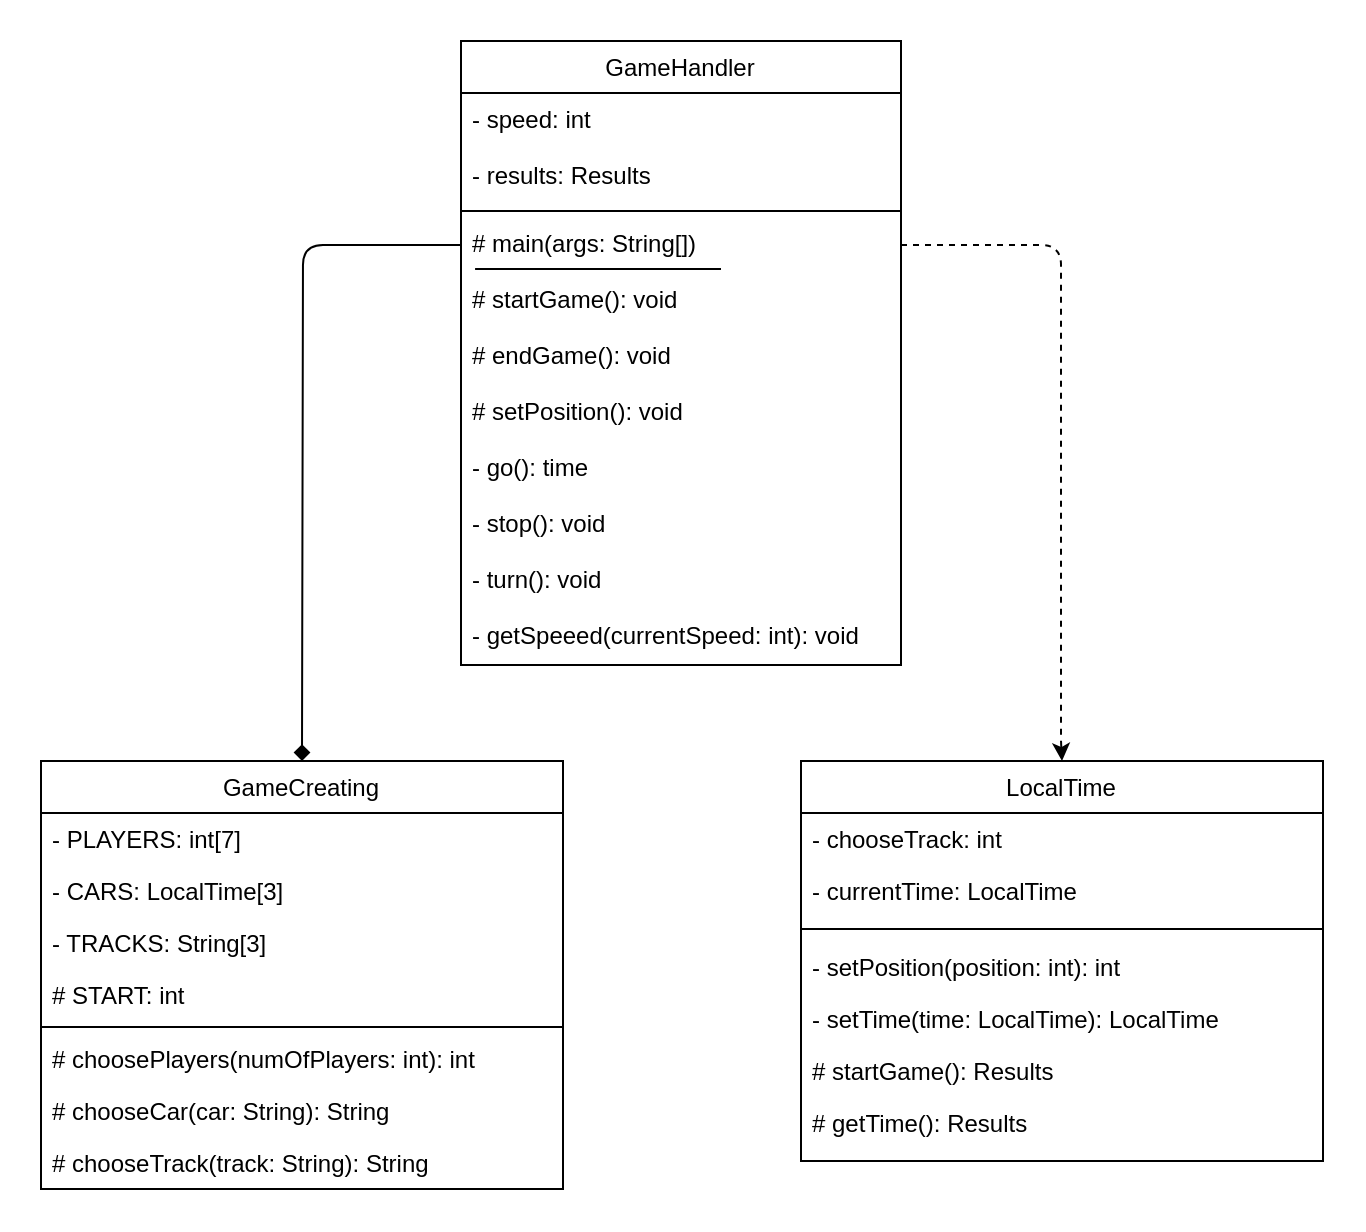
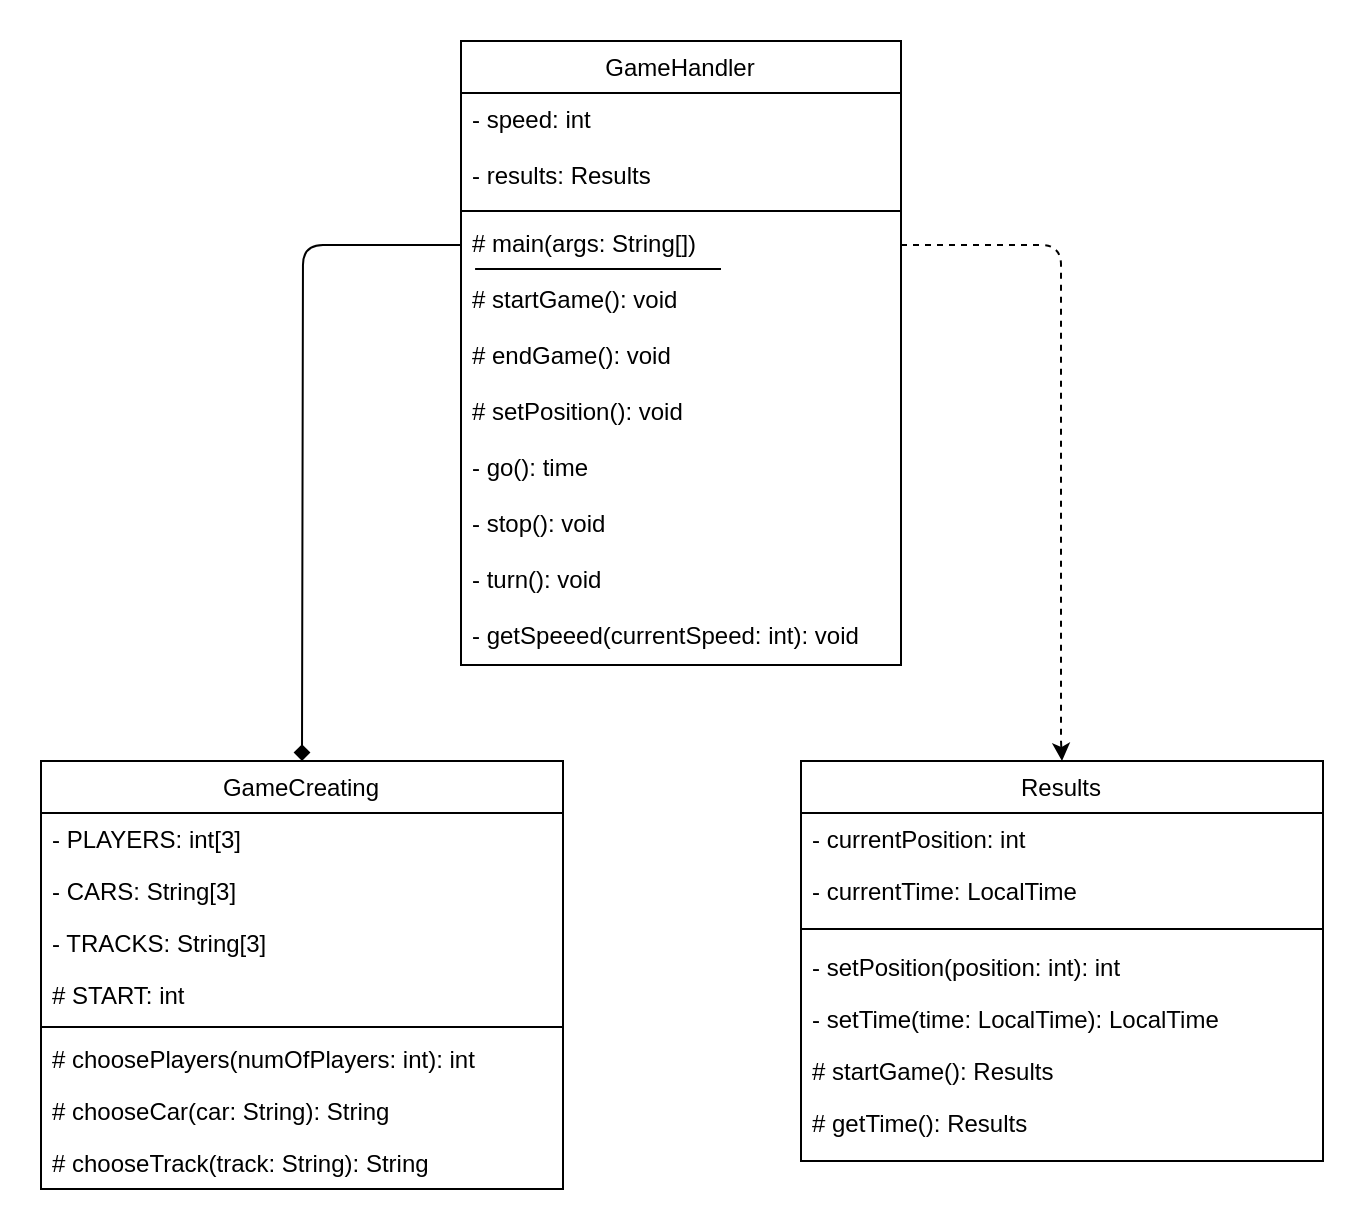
node "LocalTime": label "LocalTime" -> "Results"
node "- PLAYERS: int[7]": label "- PLAYERS: int[7]" -> "- PLAYERS: int[3]"
node "- chooseTrack: int": label "- chooseTrack: int" -> "- currentPosition: int"
node "- CARS: LocalTime[3]": label "- CARS: LocalTime[3]" -> "- CARS: String[3]"
